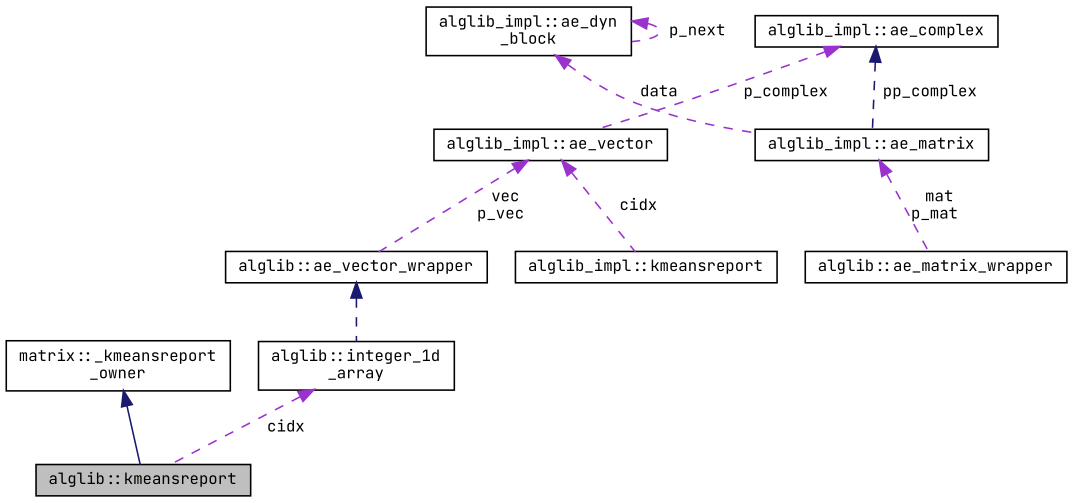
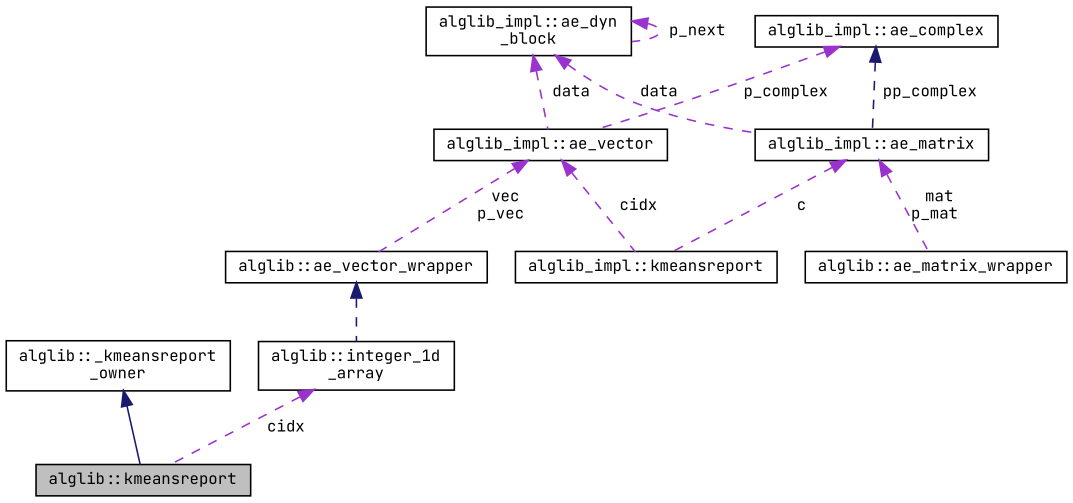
edge "alglib_impl::ae_vector" -> "alglib_impl::ae_dyn _block": added, label "data"
edge "alglib_impl::kmeansreport" -> "alglib_impl::ae_matrix": added, label "c"
node "matrix::_kmeansreport _owner": label "matrix::_kmeansreport _owner" -> "alglib::_kmeansreport _owner"
